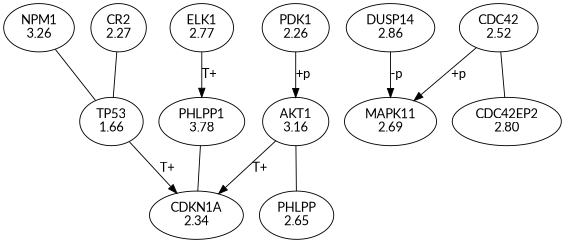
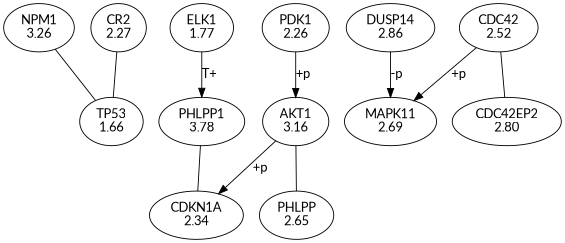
node "ELK1 2.77": label "ELK1 2.77" -> "ELK1 1.77"
edge "TP53 1.66" -> "CDKN1A 2.34": removed, label "T+"
edge "AKT1 3.16" -> "CDKN1A 2.34": label "T+" -> "+p"
